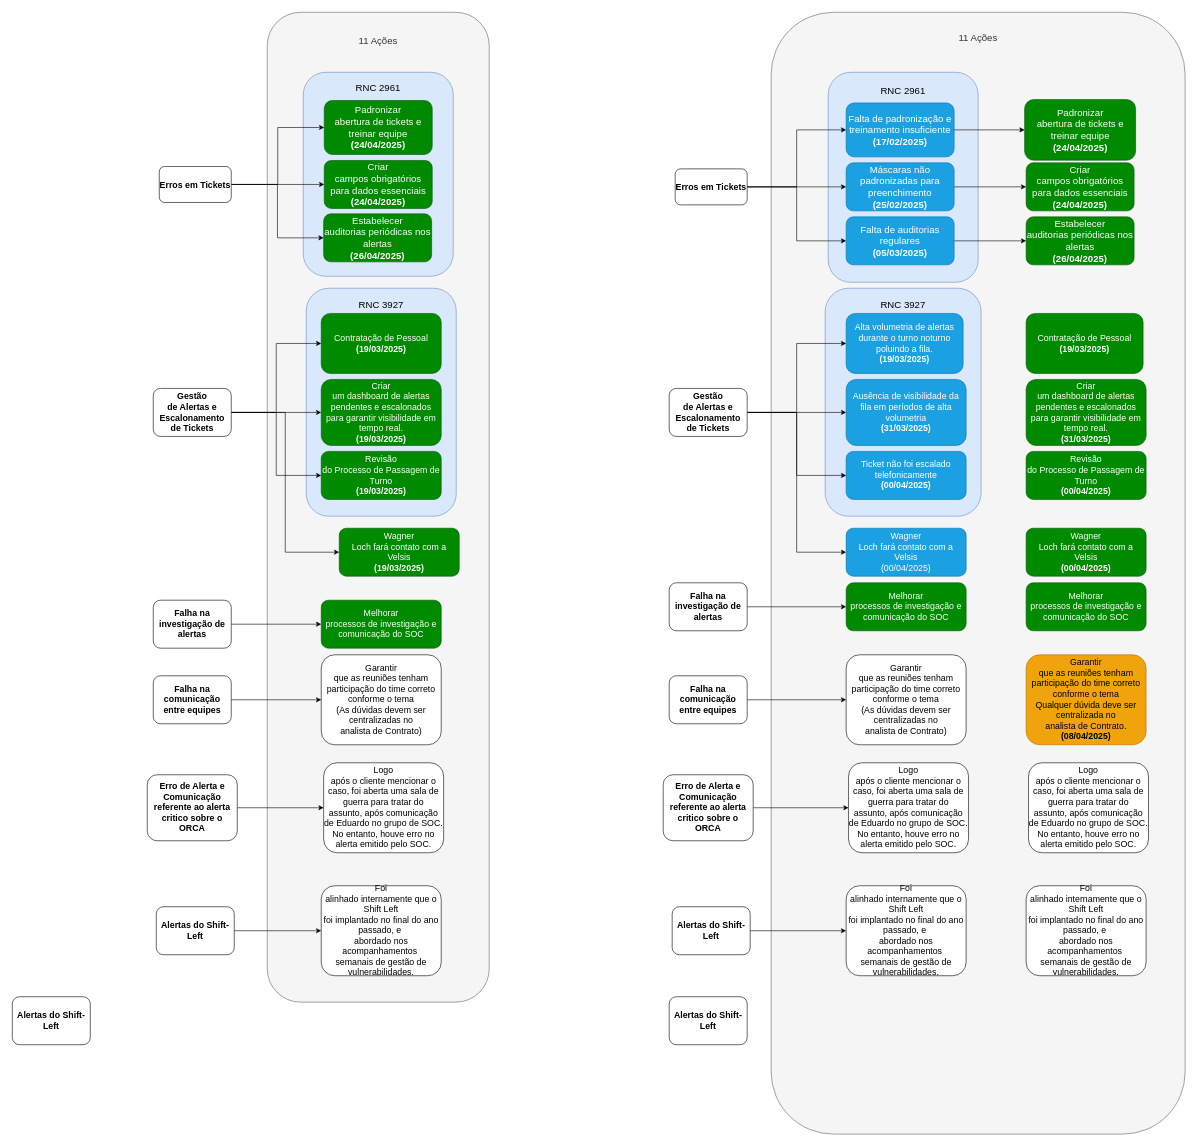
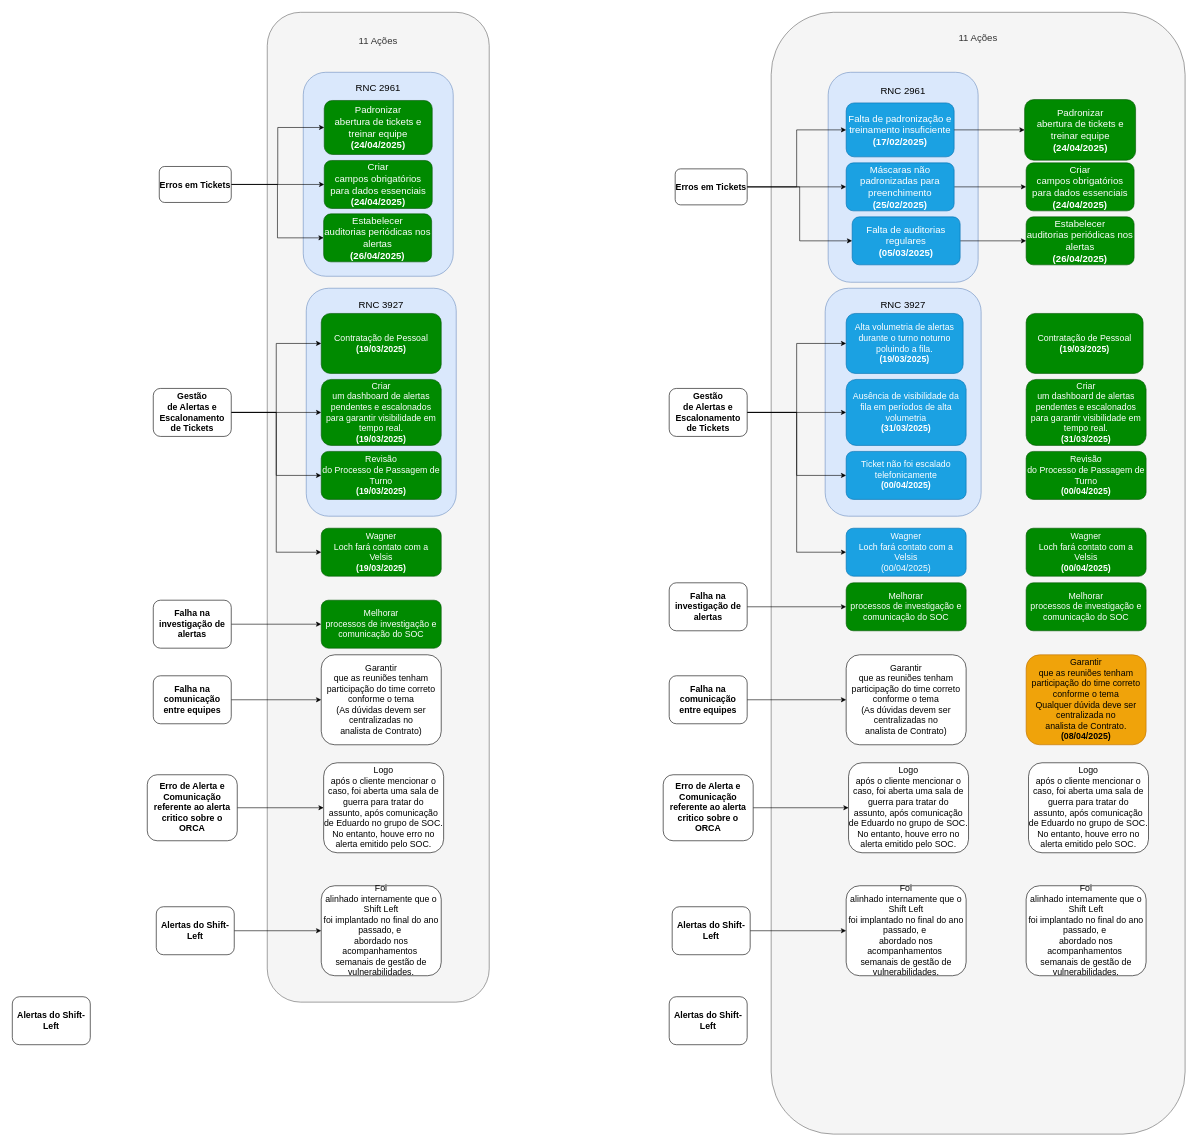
node "Falta de auditorias regulares (05/03/2025)": moved (900, 241) -> (906, 241)
node "Wagner Loch fará contato com a Velsis (19/03/2025)": moved (399, 552) -> (381, 552)
